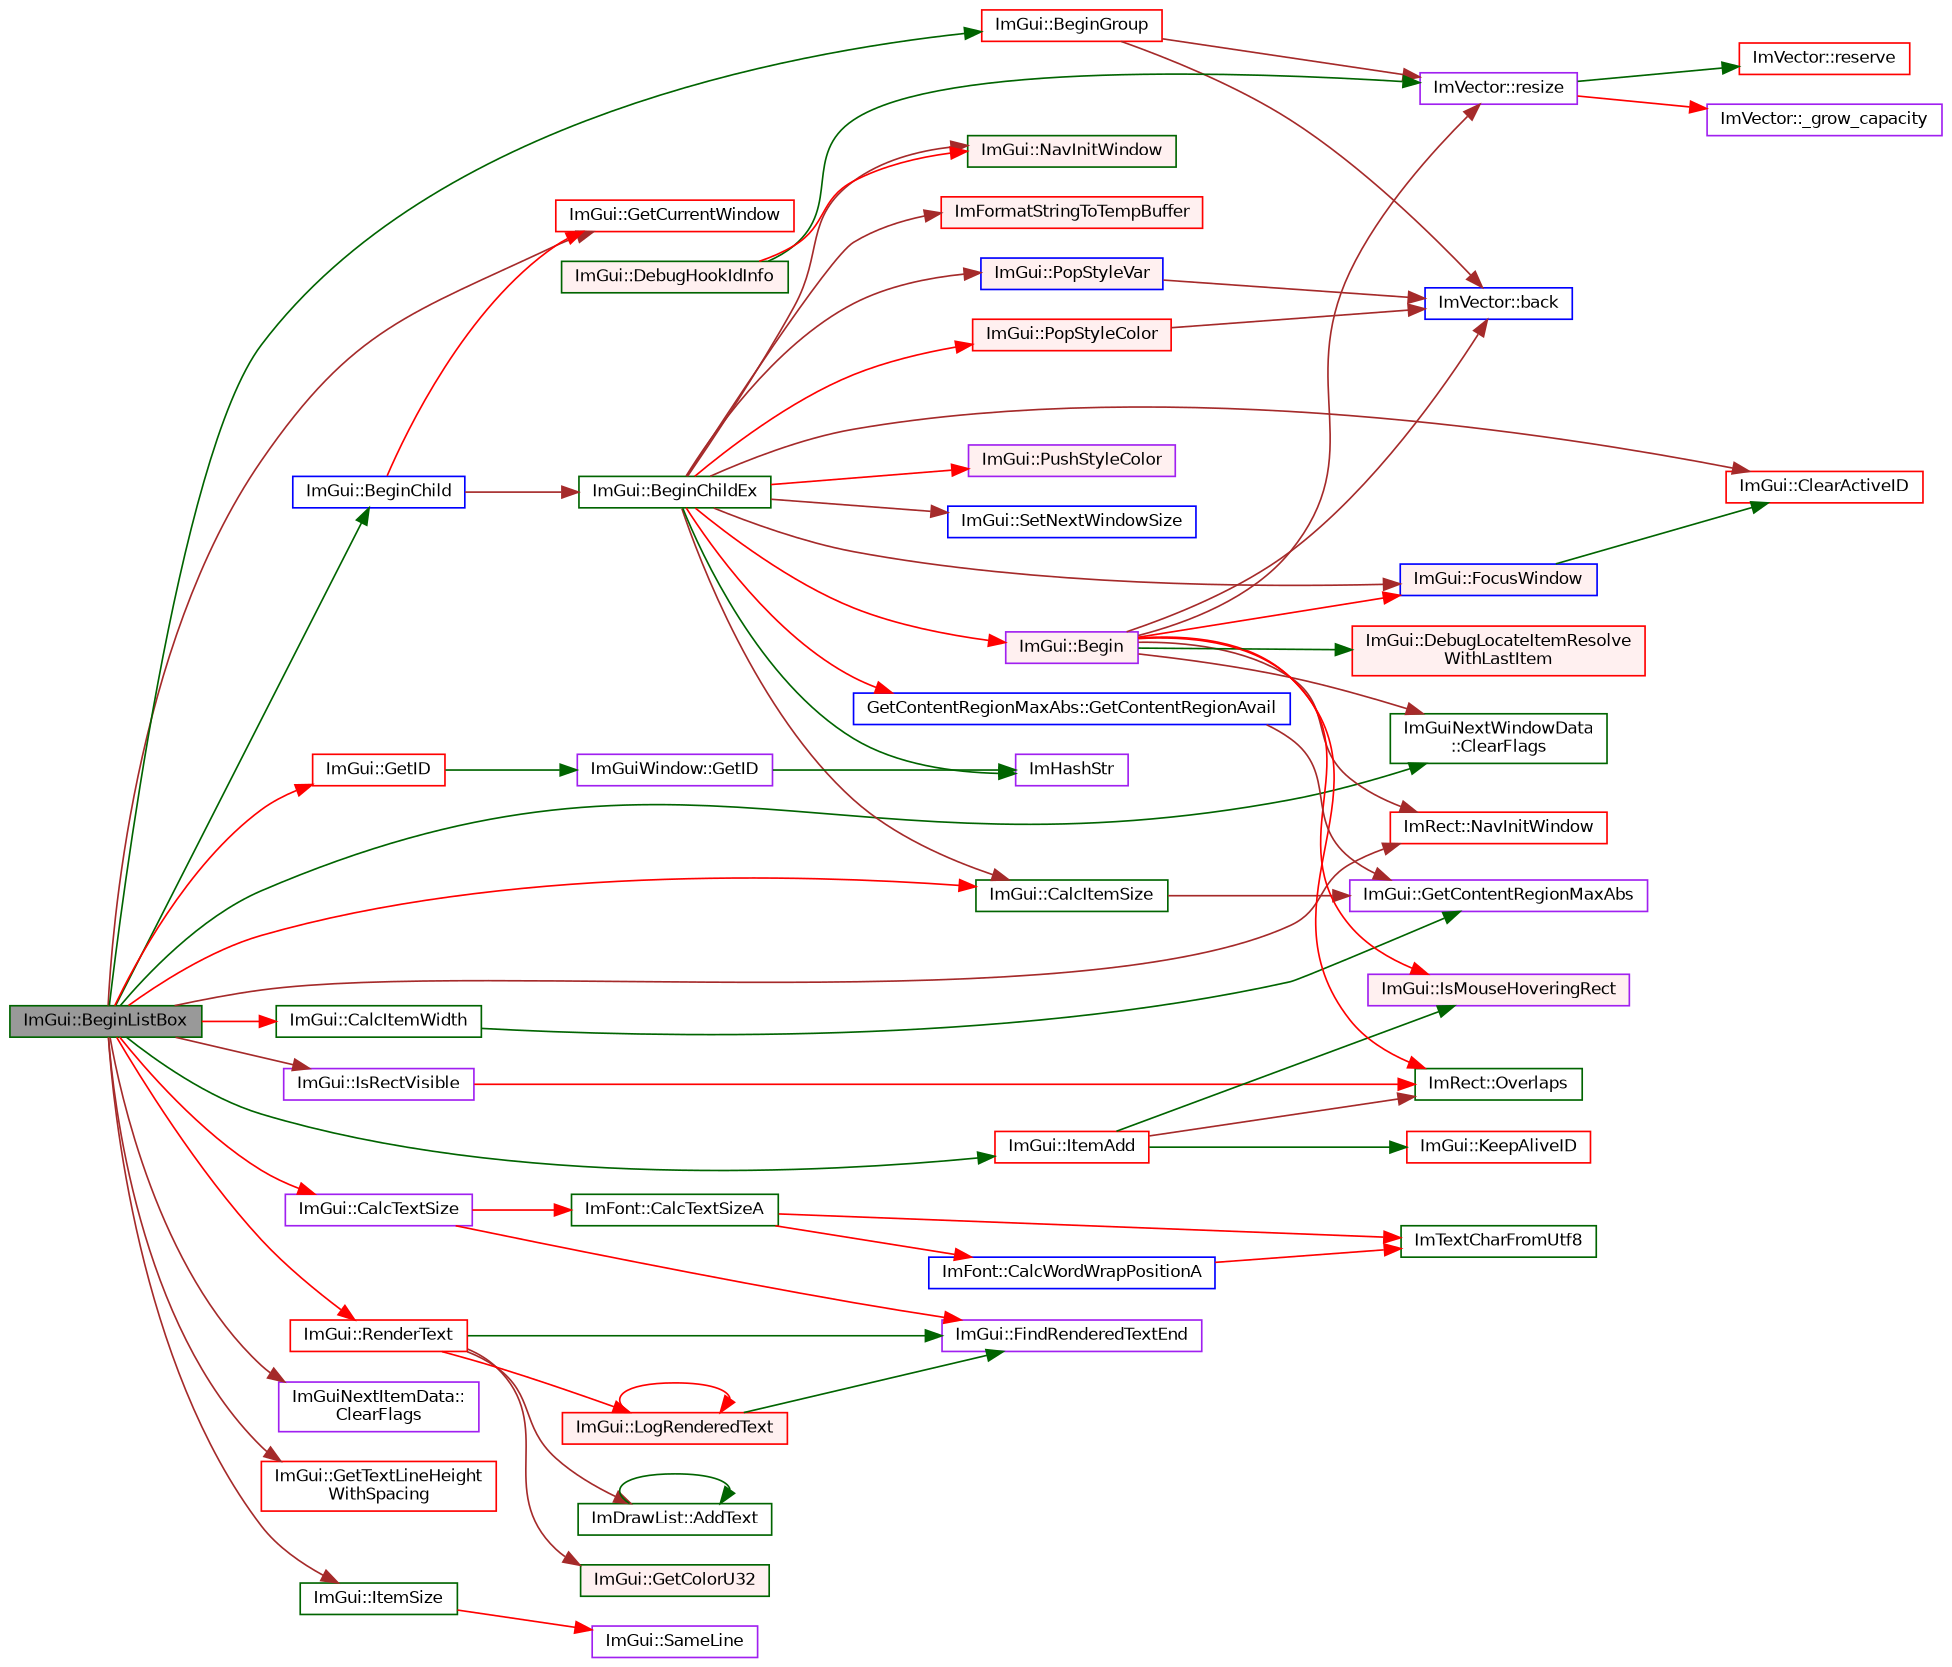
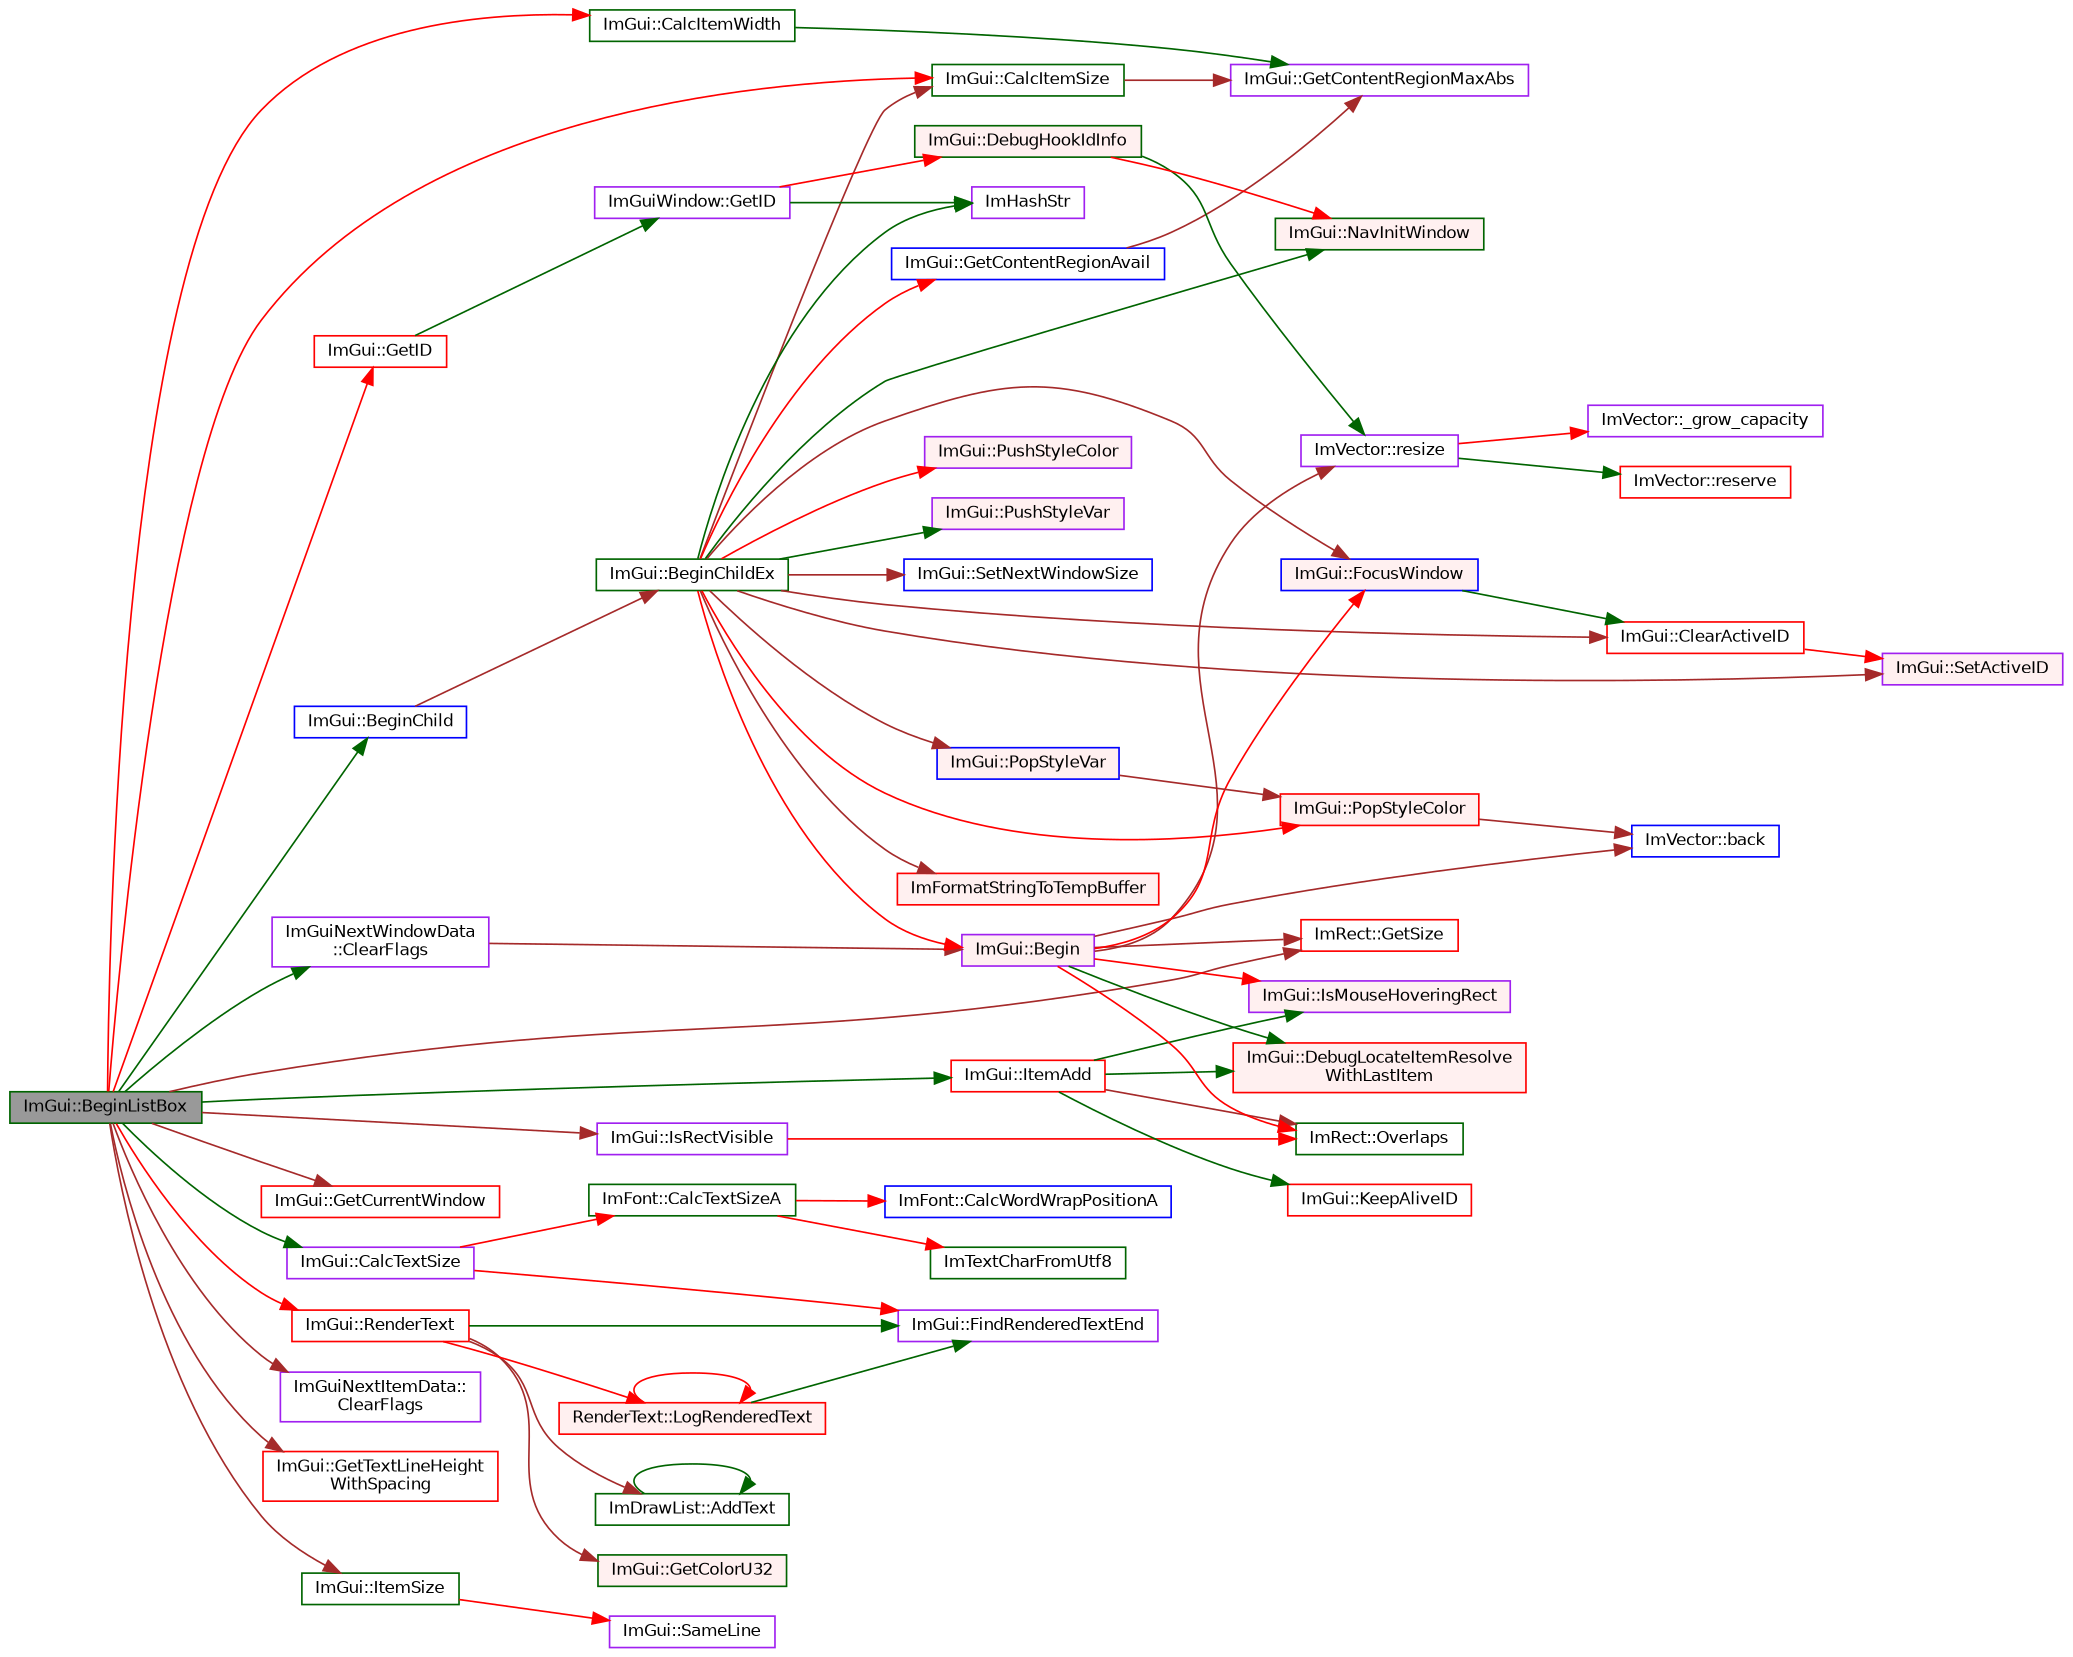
node "ImGui::BeginGroup": removed
edge "ImGuiWindow::GetID" -> "ImGui::DebugHookIdInfo": added
edge "ImGui::BeginChildEx" -> "ImGui::NavInitWindow": color brown -> darkgreen
edge "ImGui::PopStyleVar" -> "ImVector::back": now "ImGui::PopStyleVar" -> "ImGui::PopStyleColor"
edge "ImGui::BeginChild" -> "ImGui::GetCurrentWindow": removed
node "ImGui::PushStyleVar": added
node "ImGui::SetActiveID": added
edge "ImGui::Begin" -> "ImGuiNextWindowData ::ClearFlags": reversed
node "GetContentRegionMaxAbs::GetContentRegionAvail": label "GetContentRegionMaxAbs::GetContentRegionAvail" -> "ImGui::GetContentRegionAvail"
node "ImGuiNextWindowData ::ClearFlags": color darkgreen -> purple
node "ImRect::NavInitWindow": label "ImRect::NavInitWindow" -> "ImRect::GetSize"
edge "ImGui::ItemAdd" -> "ImGui::DebugLocateItemResolve WithLastItem": added
edge "ImGui::BeginListBox" -> "ImGui::CalcTextSize": color red -> darkgreen
edge "ImFont::CalcWordWrapPositionA" -> "ImTextCharFromUtf8": removed
node "ImGui::LogRenderedText": label "ImGui::LogRenderedText" -> "RenderText::LogRenderedText"
